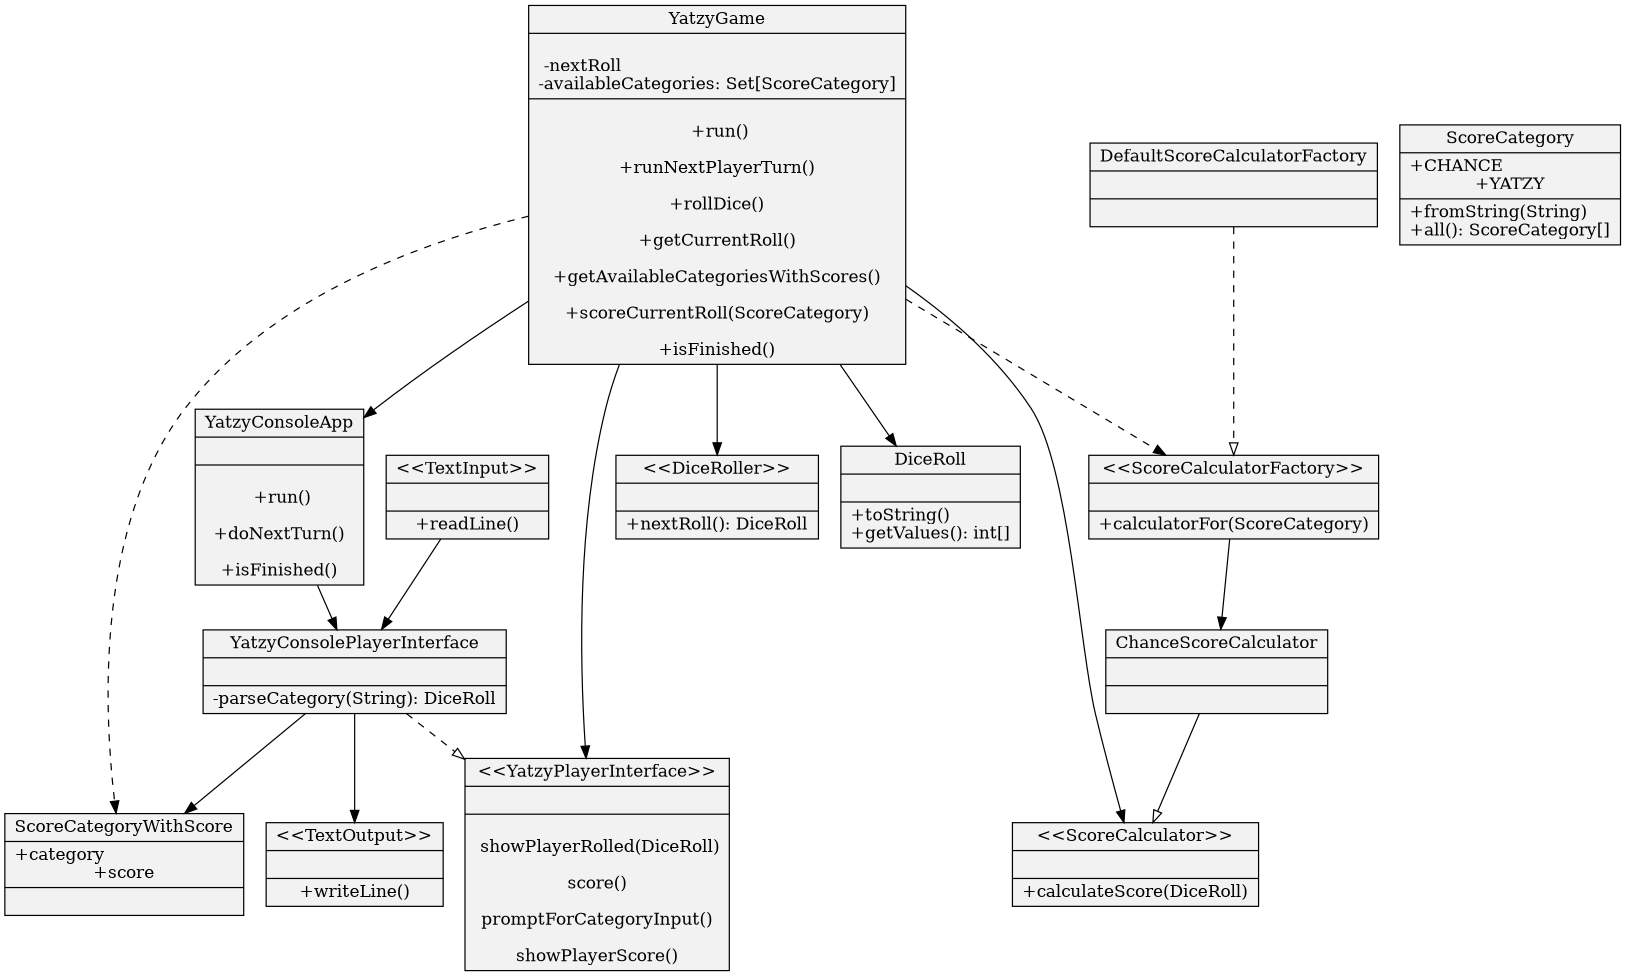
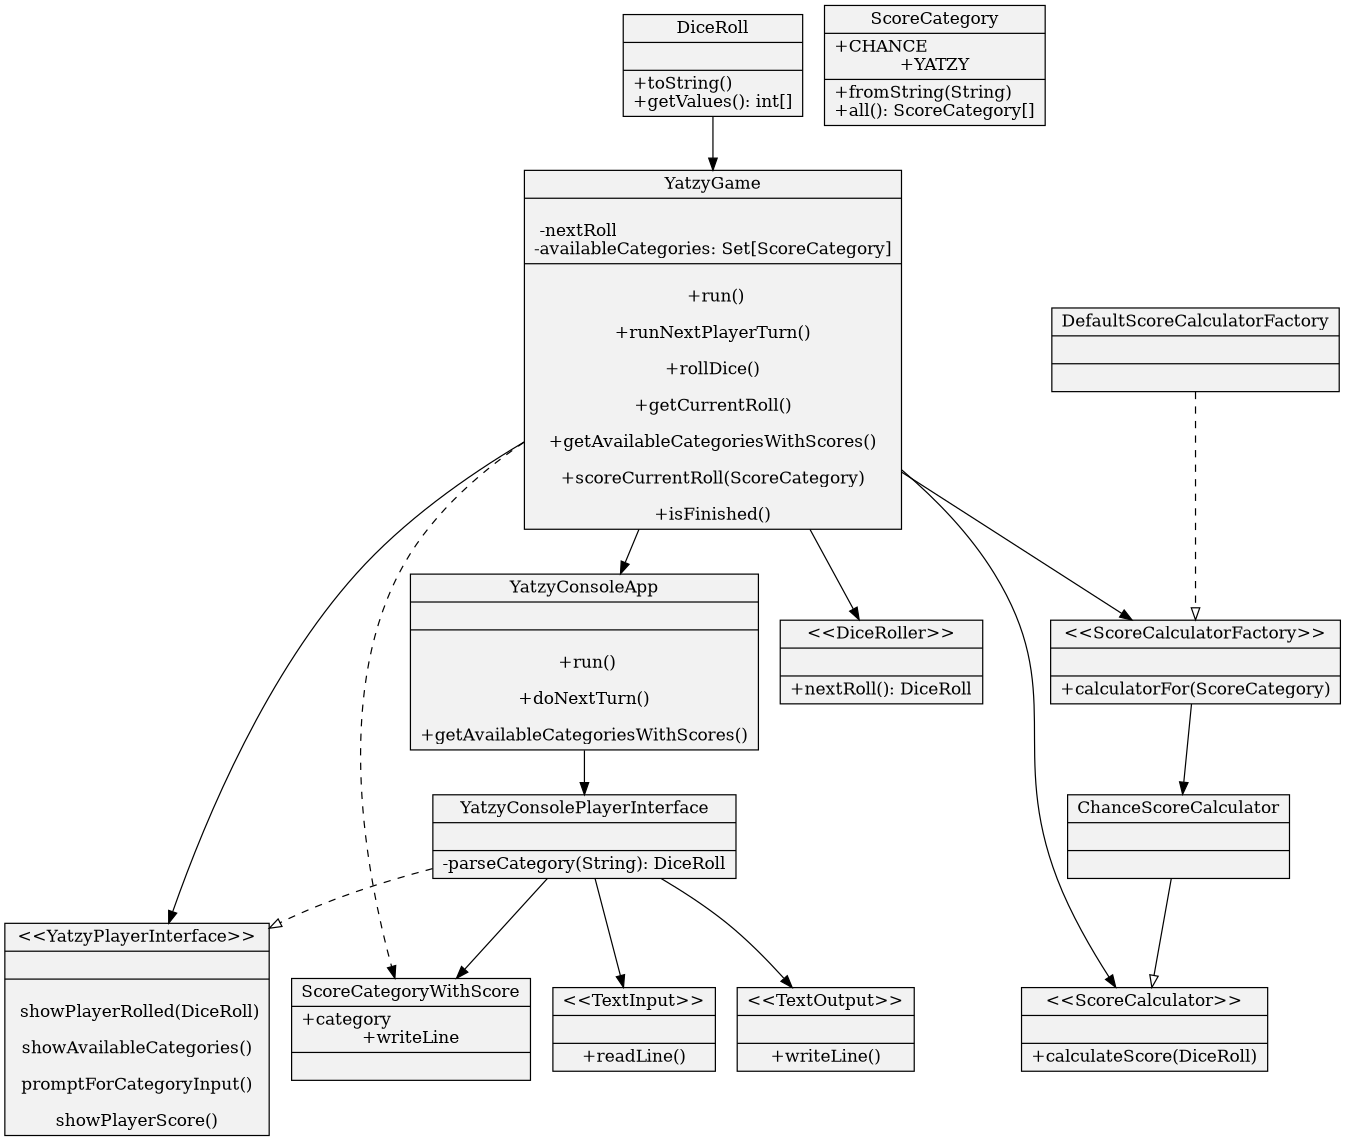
edge "YatzyGame" -> "+calculatorFor(ScoreCategory)": style dashed -> solid
edge "YatzyGame" -> "DiceRoll": reversed
node "YatzyConsoleApp": text "+isFinished()" -> "+getAvailableCategoriesWithScores()"
edge "+readLine()" -> "YatzyConsolePlayerInterface": reversed
node "ScoreCategoryWithScore": text "+score" -> "+writeLine"
node "showPlayerRolled(DiceRoll)": text "score()" -> "showAvailableCategories()"
